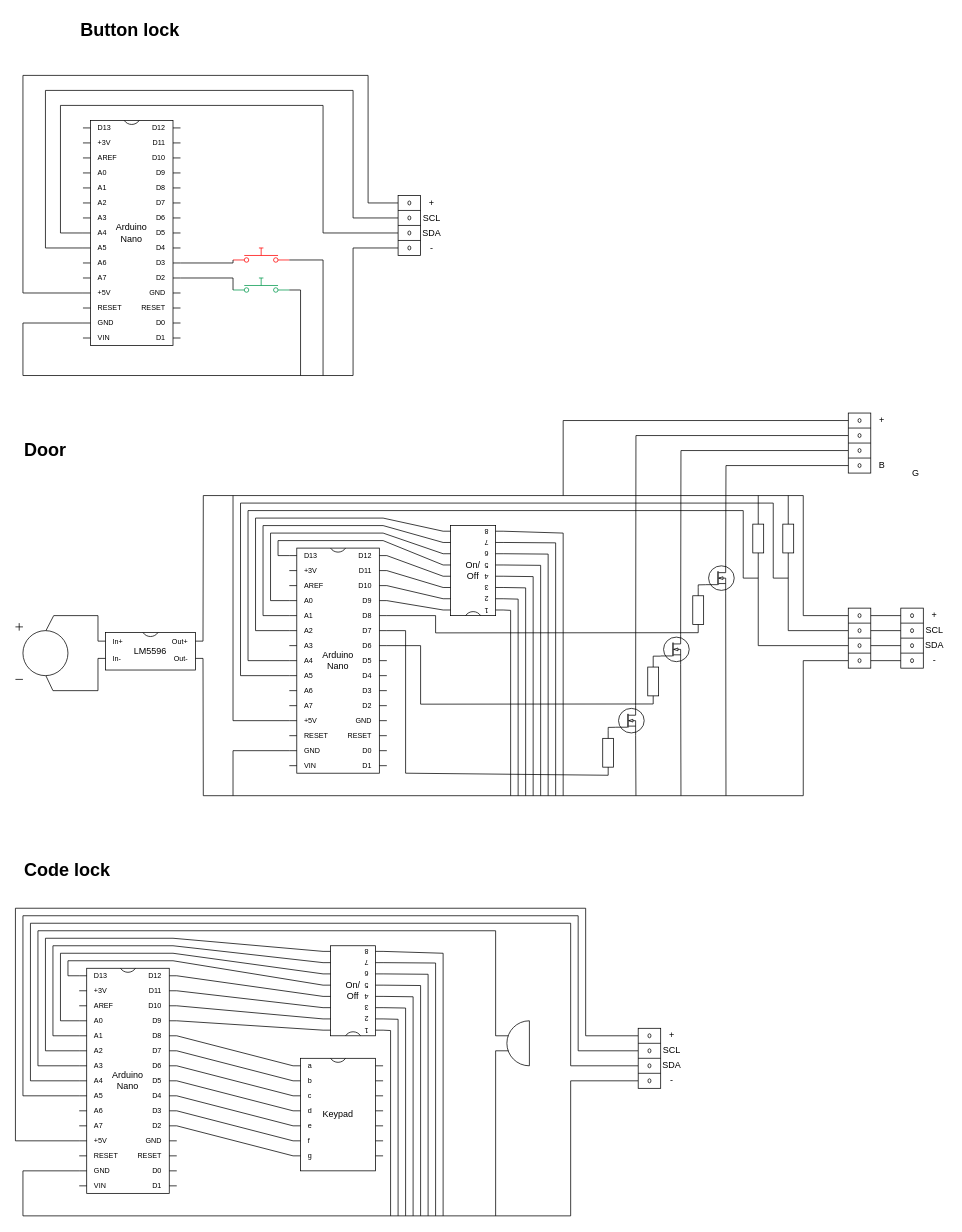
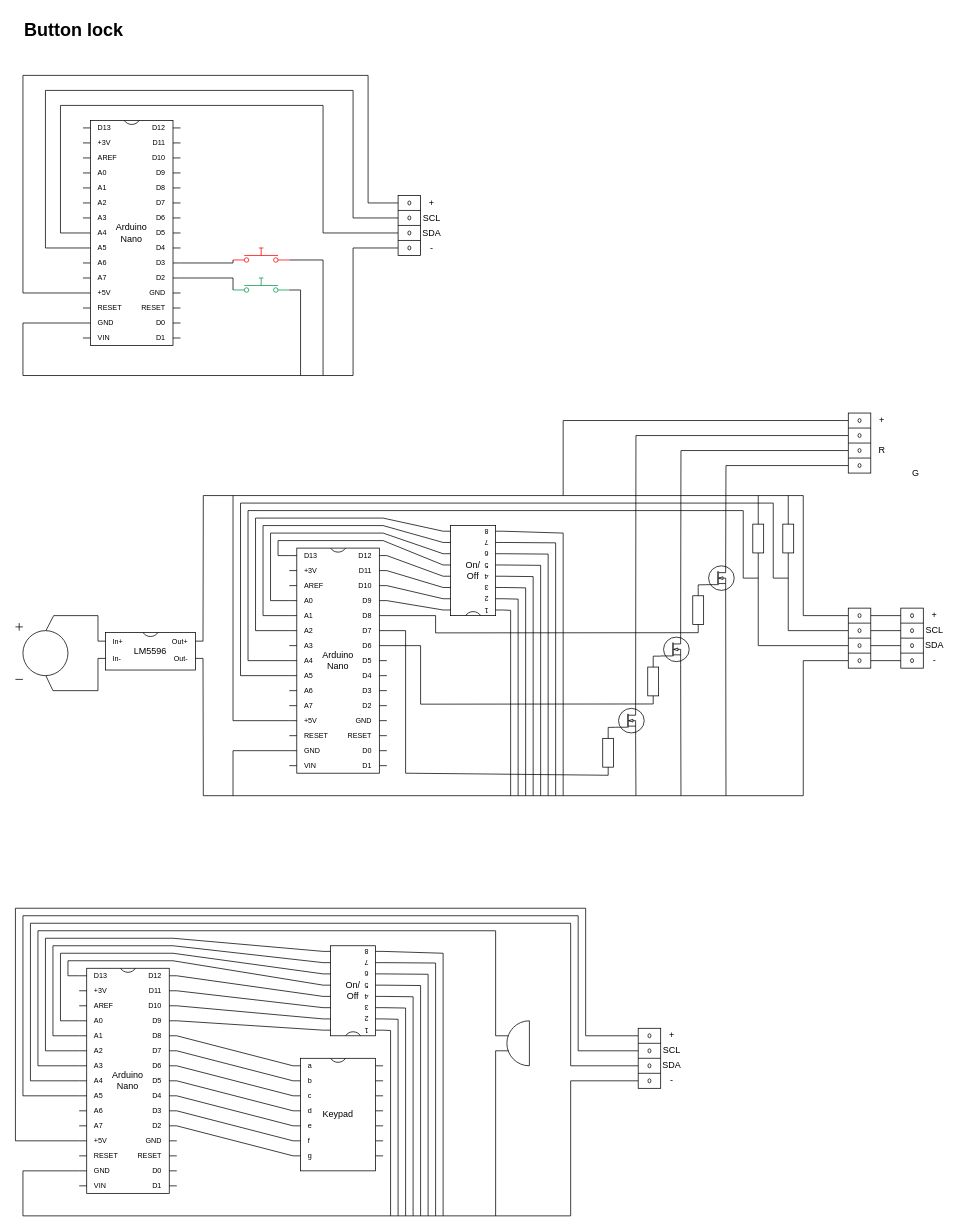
node "Button lock": moved (169, 30) -> (113, 30)
node "Door": removed
node "R": added
node "B": removed
node "Code lock": removed
